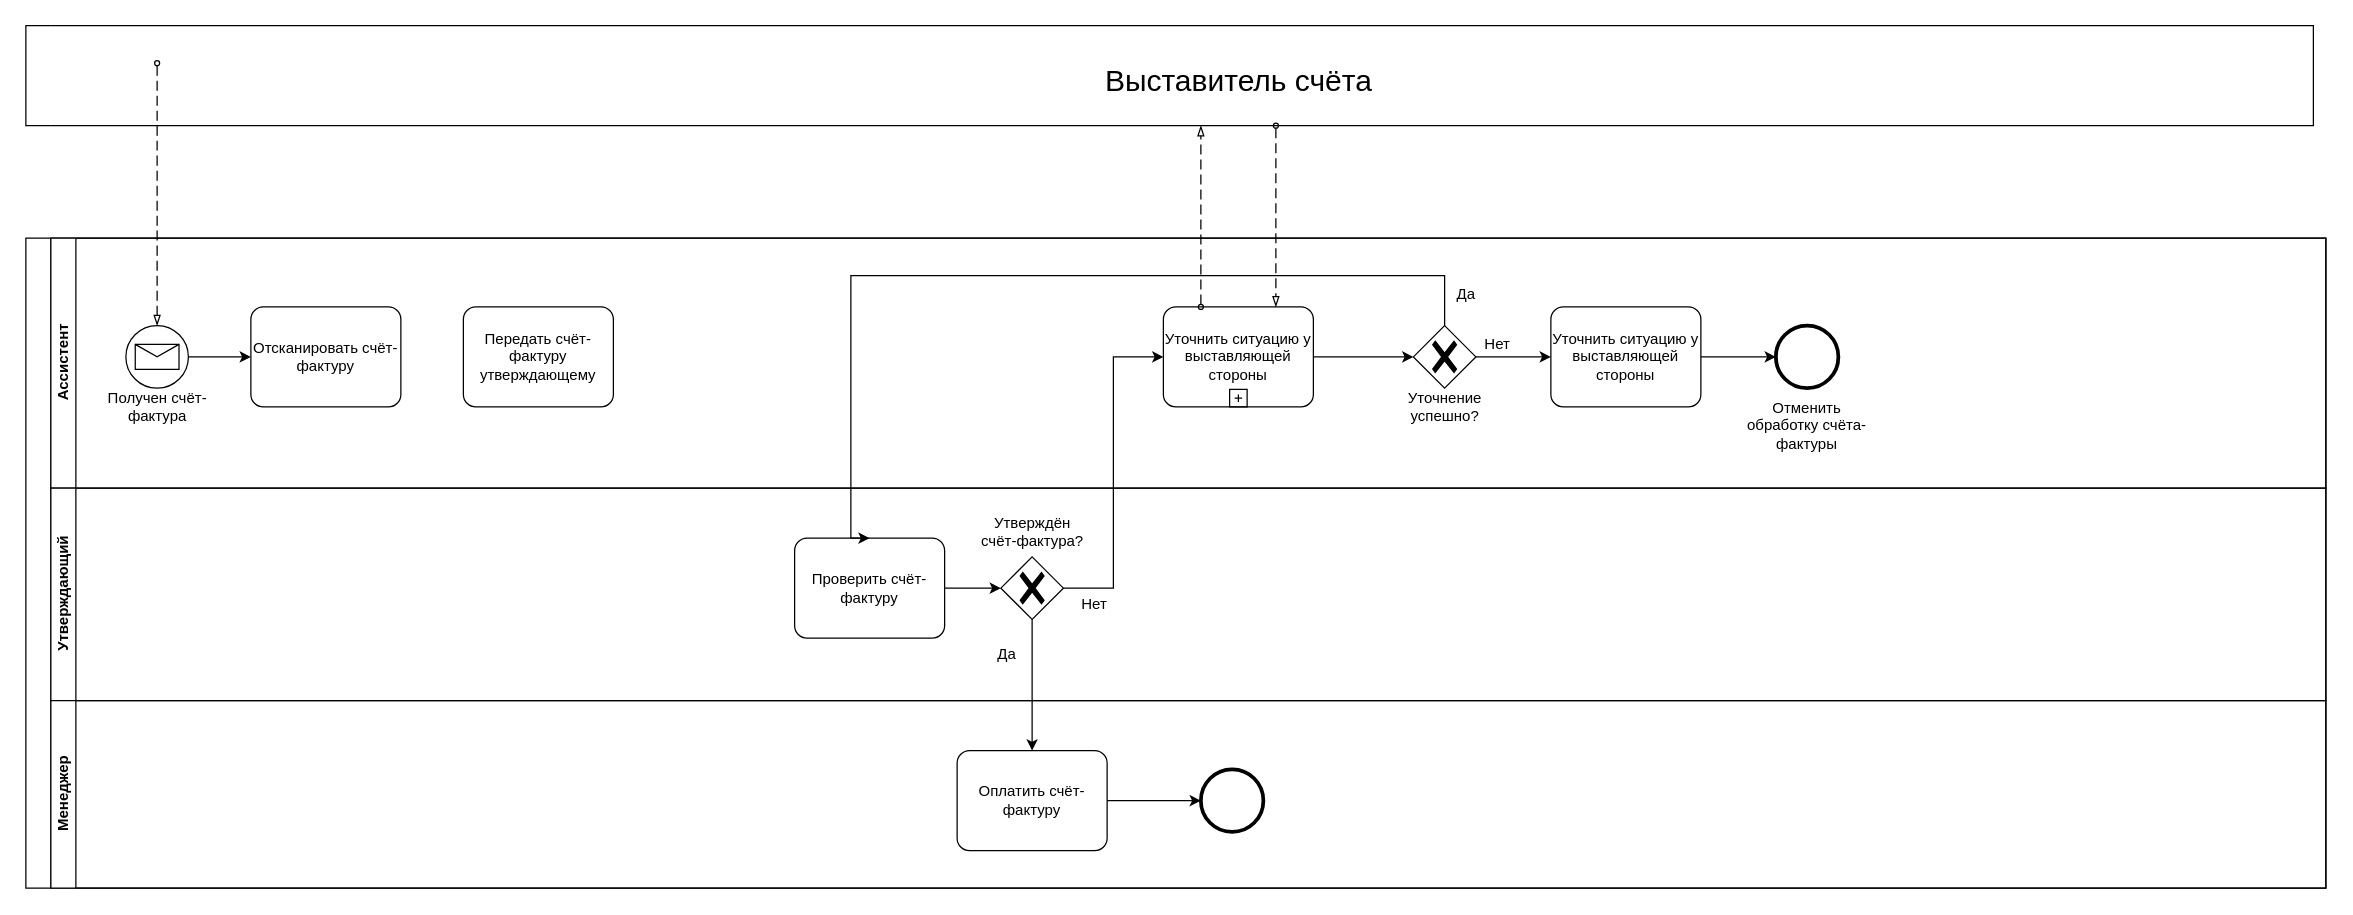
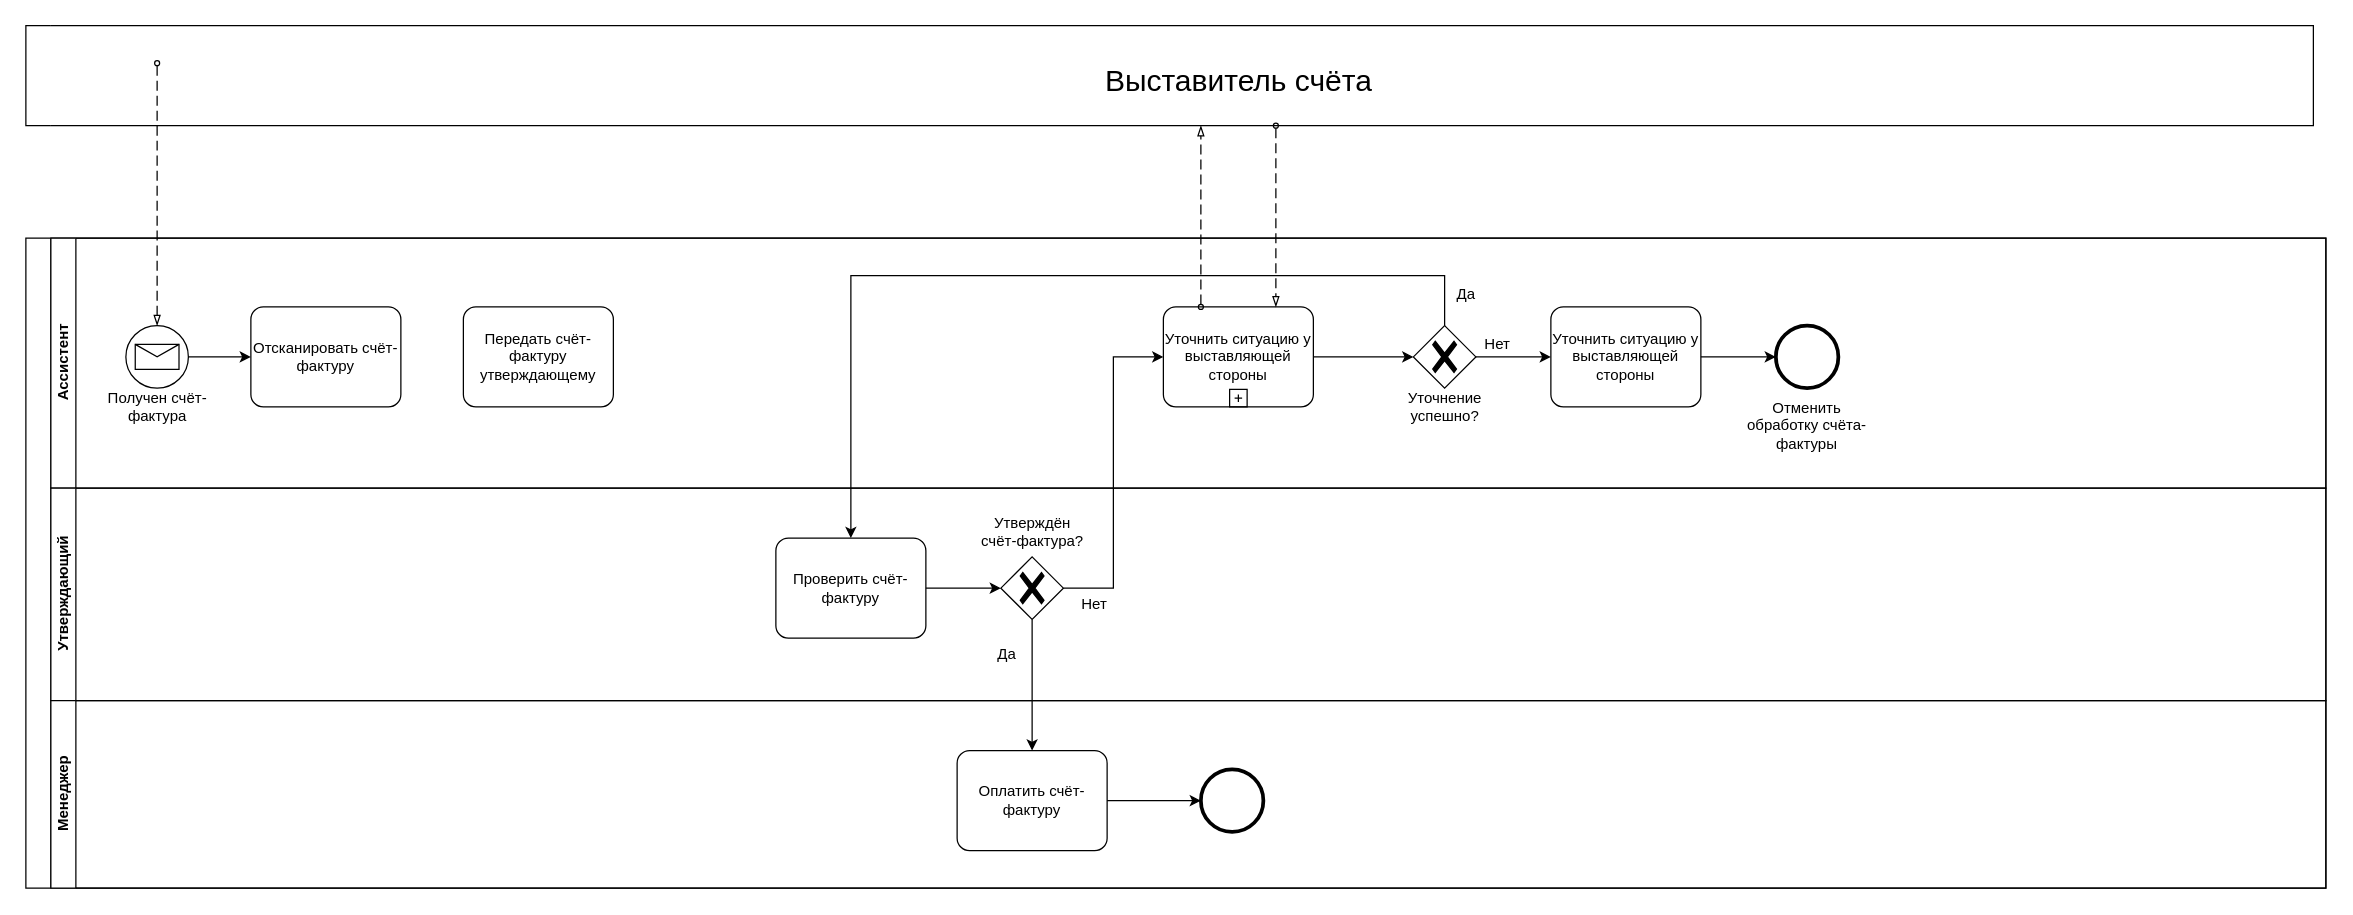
node "Проверить счёт-фактуру": moved (869, 588) -> (851, 588)
